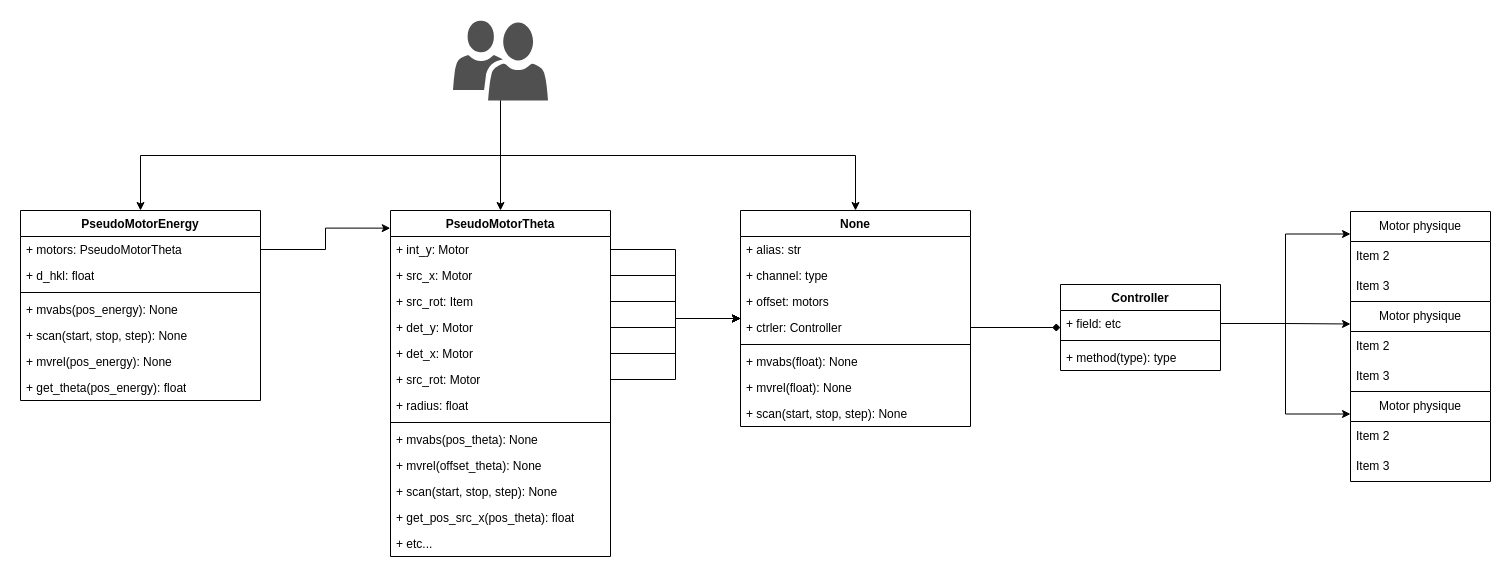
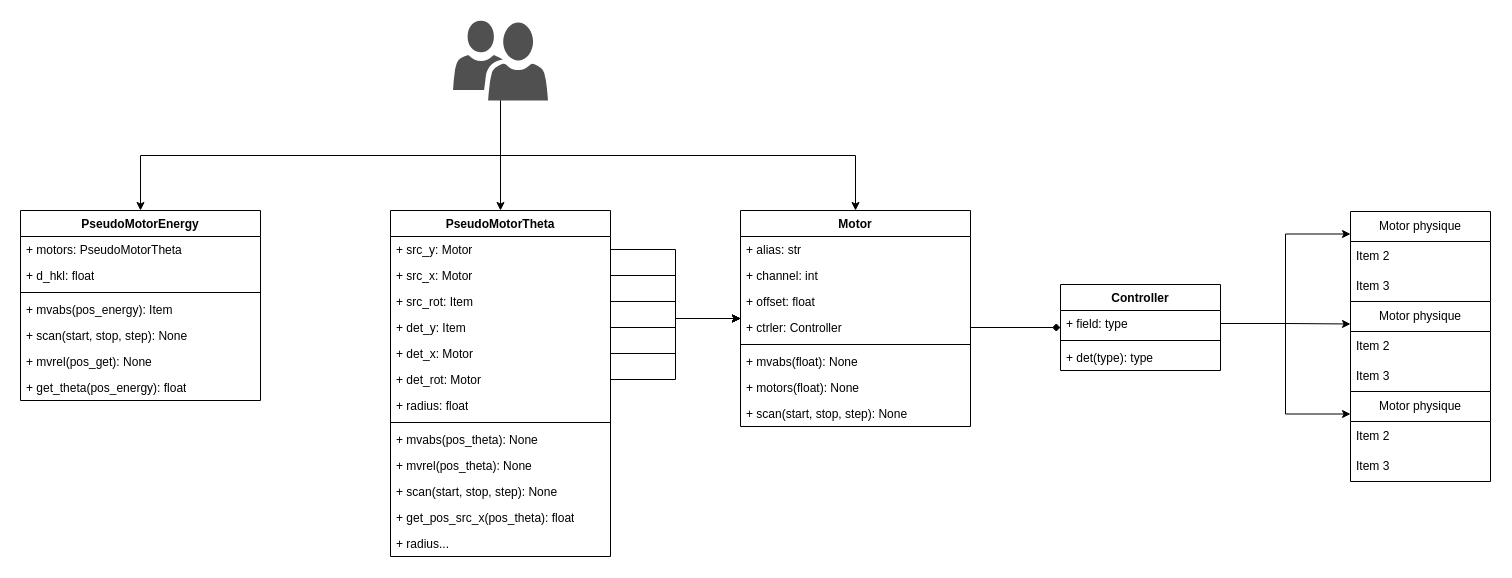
node "None": label "None" -> "Motor"
edge "+ motors: PseudoMotorTheta" -> "PseudoMotorTheta": removed
node "+ int_y: Motor": label "+ int_y: Motor" -> "+ src_y: Motor"
node "+ channel: type": label "+ channel: type" -> "+ channel: int"
node "+ offset: motors": label "+ offset: motors" -> "+ offset: float"
node "+ mvabs(pos_energy): None": label "+ mvabs(pos_energy): None" -> "+ mvabs(pos_energy): Item"
node "+ field: etc": label "+ field: etc" -> "+ field: type"
node "+ det_y: Motor": label "+ det_y: Motor" -> "+ det_y: Item"
node "+ method(type): type": label "+ method(type): type" -> "+ det(type): type"
node "+ mvrel(pos_energy): None": label "+ mvrel(pos_energy): None" -> "+ mvrel(pos_get): None"
node "+ src_rot: Motor": label "+ src_rot: Motor" -> "+ det_rot: Motor"
node "+ mvrel(float): None": label "+ mvrel(float): None" -> "+ motors(float): None"
node "+ mvrel(offset_theta): None": label "+ mvrel(offset_theta): None" -> "+ mvrel(pos_theta): None"
node "+ etc...": label "+ etc..." -> "+ radius..."
